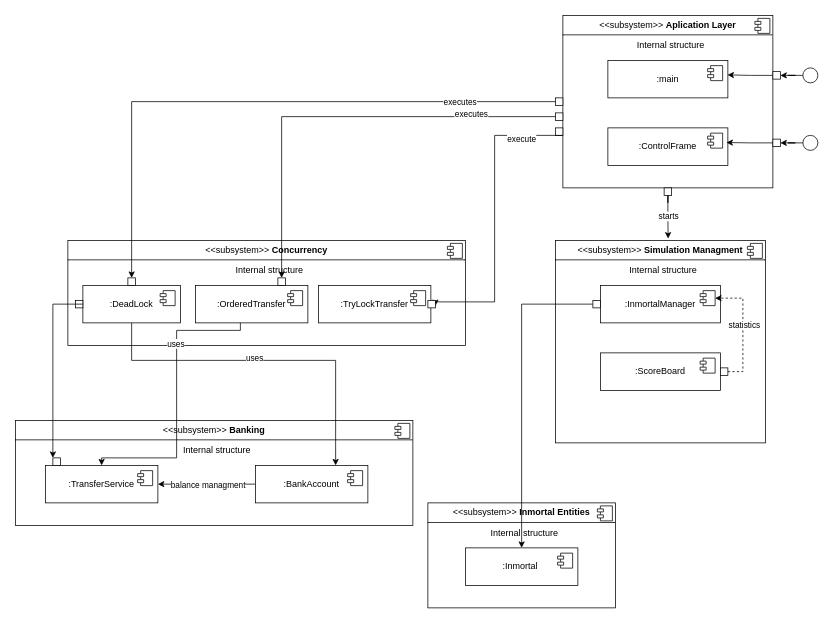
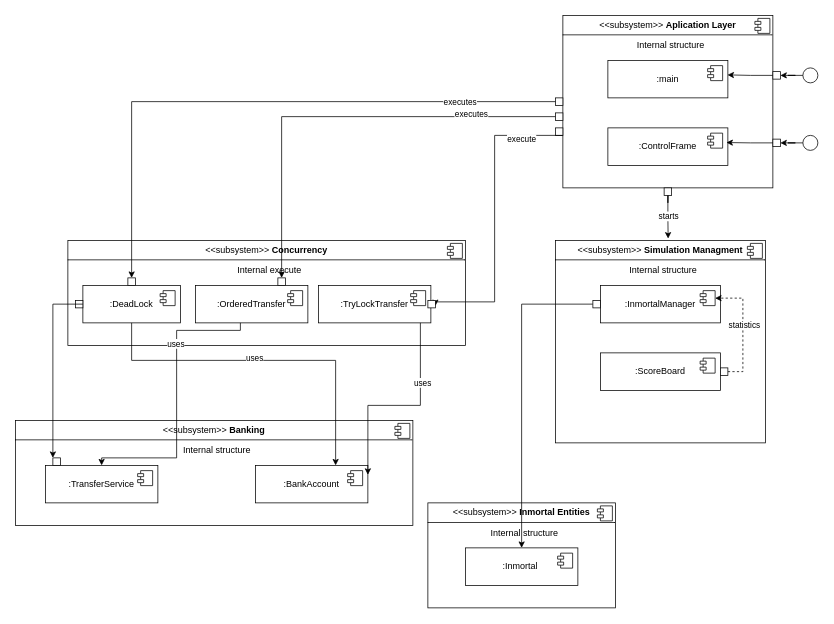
node "<<subsystem>> Concurrency Internal structure": label "<<subsystem>> Concurrency Internal structure" -> "<<subsystem>> Concurrency Internal execute"
edge ":TryLockTransfer" -> ":BankAccount": added, label "uses"
edge ":BankAccount" -> ":TransferService": removed, label "balance managment"
